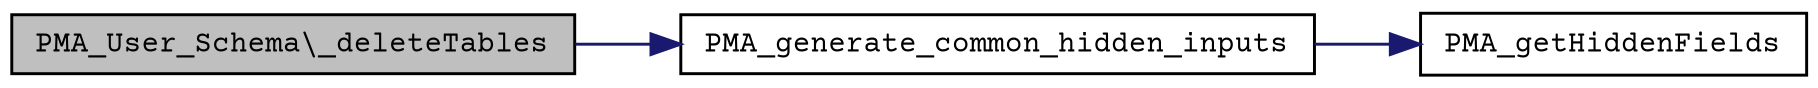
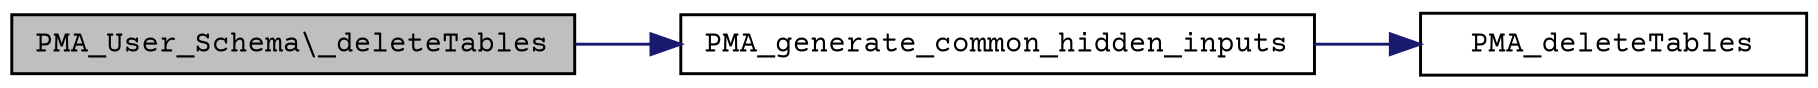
node "PMA_getHiddenFields": label "PMA_getHiddenFields" -> "PMA_deleteTables"
